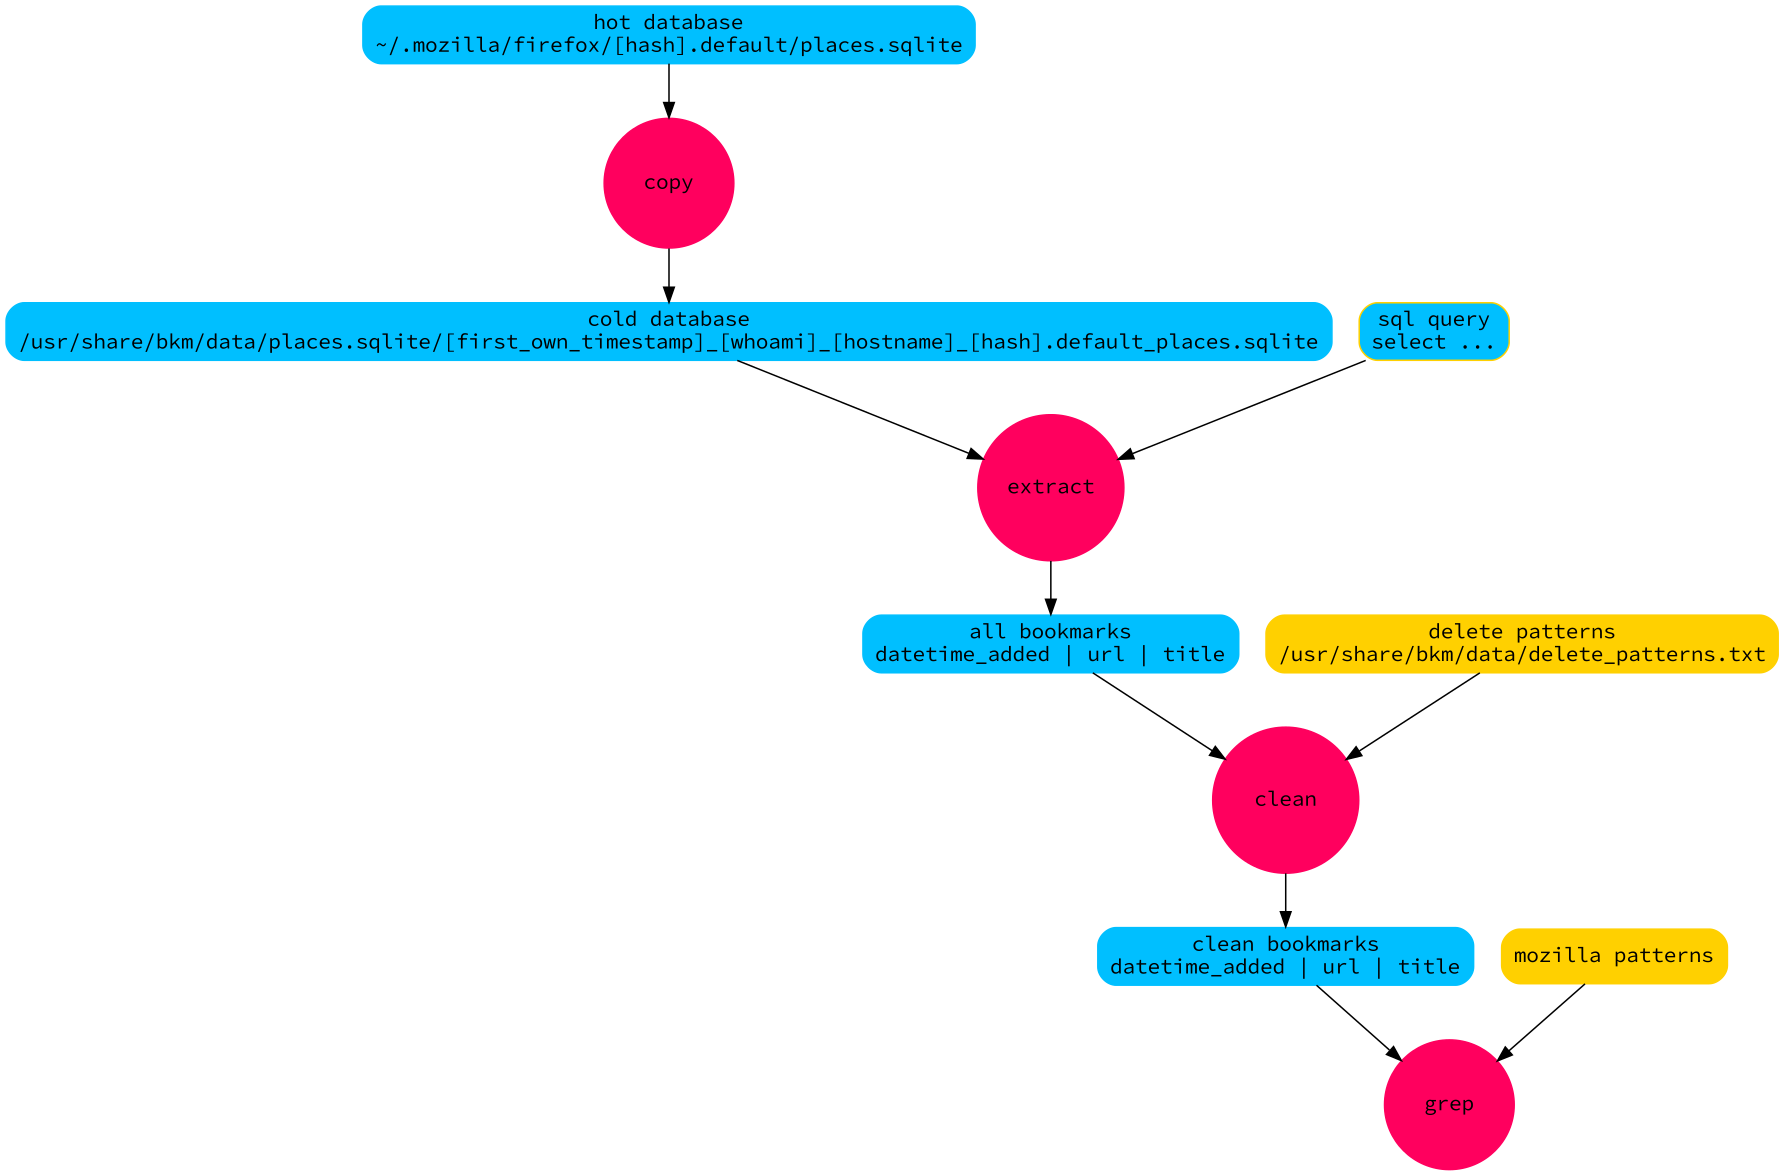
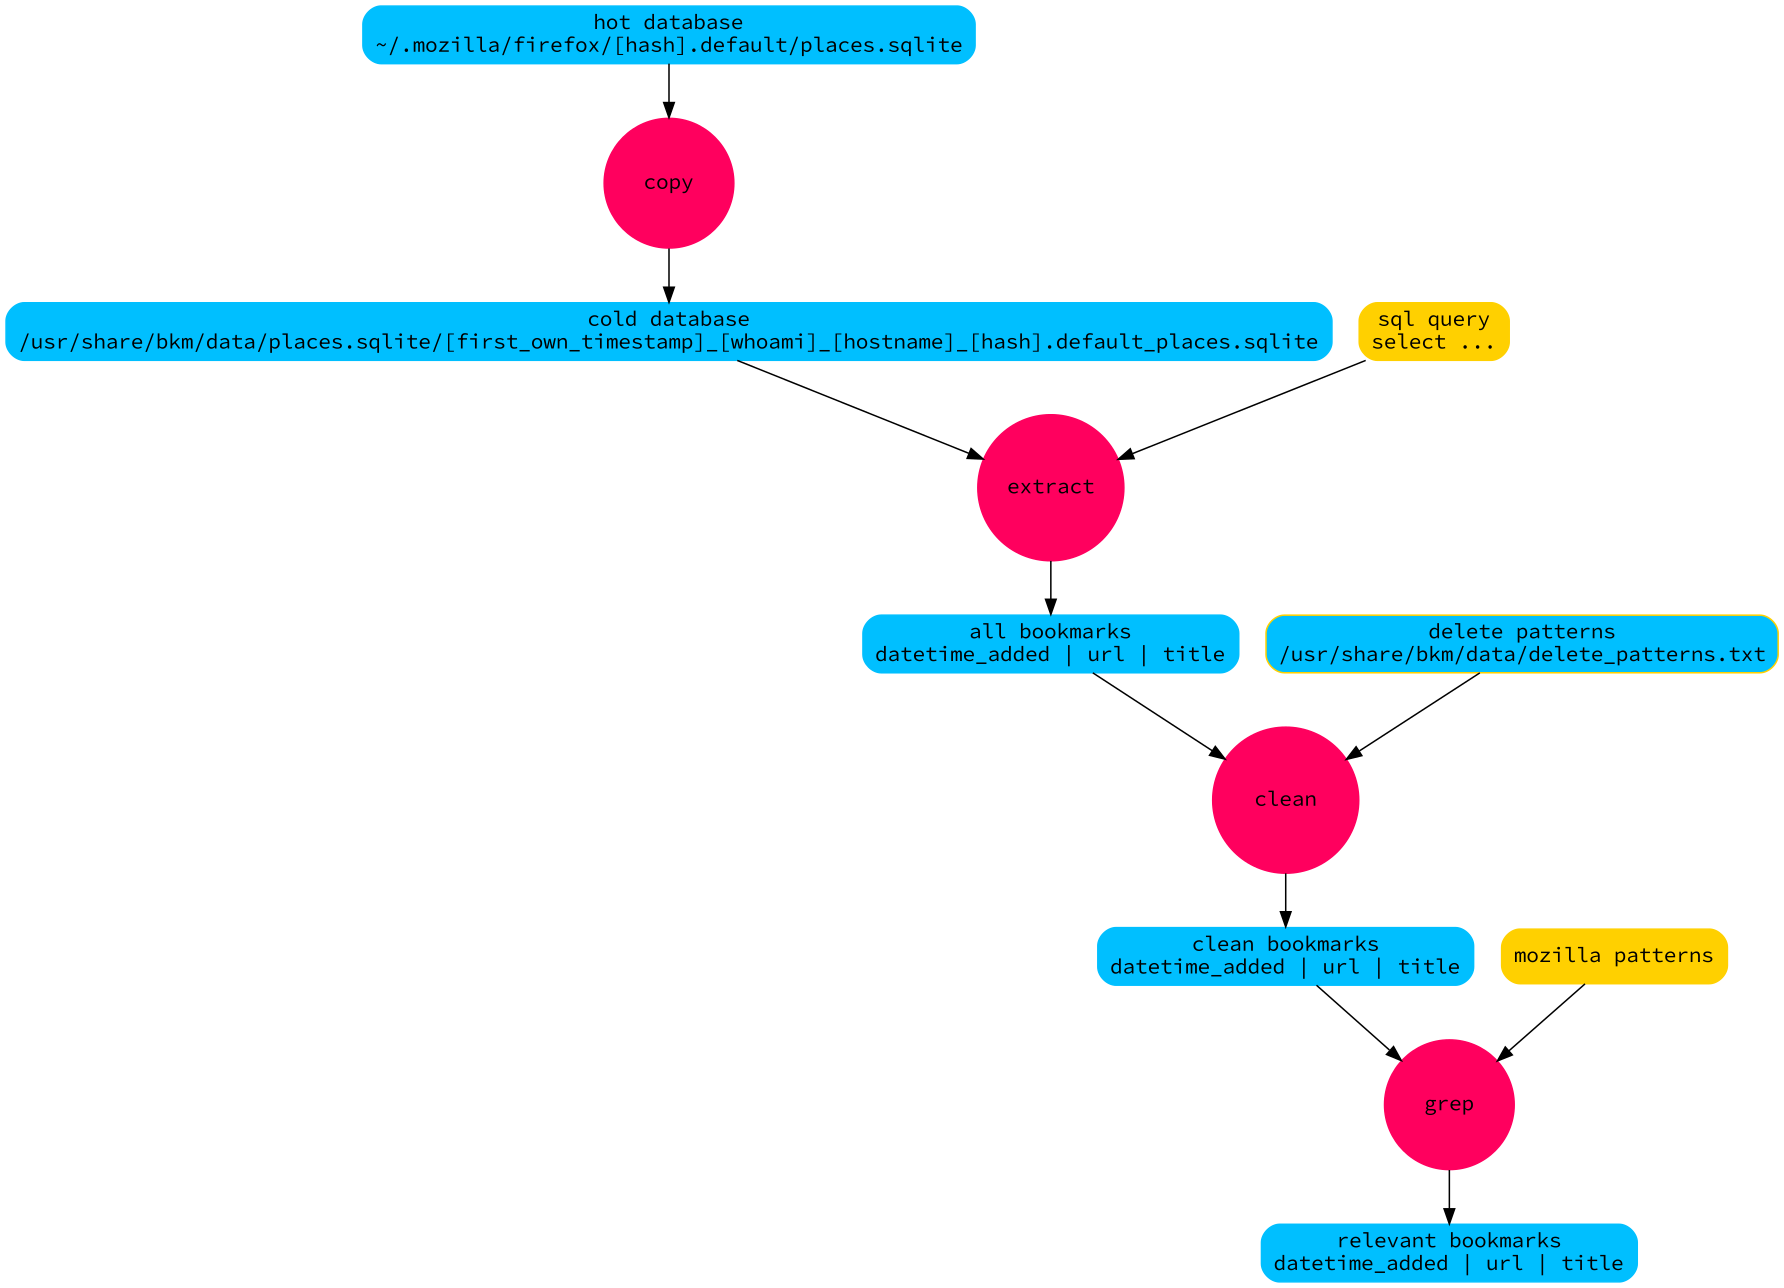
node "sql query select ...": fillcolor deepskyblue -> #ffd000
node "delete patterns /usr/share/bkm/data/delete_patterns.txt": fillcolor #ffd000 -> deepskyblue
node "relevant bookmarks datetime_added | url | title": added
